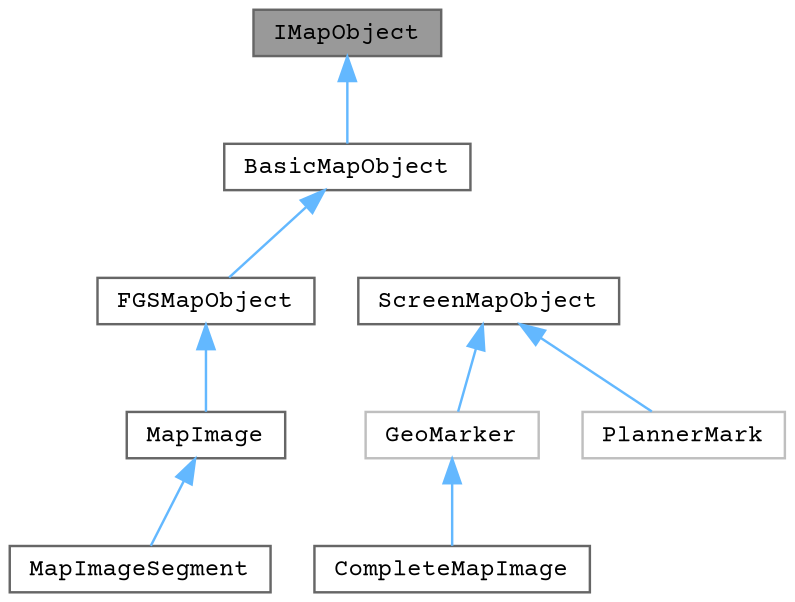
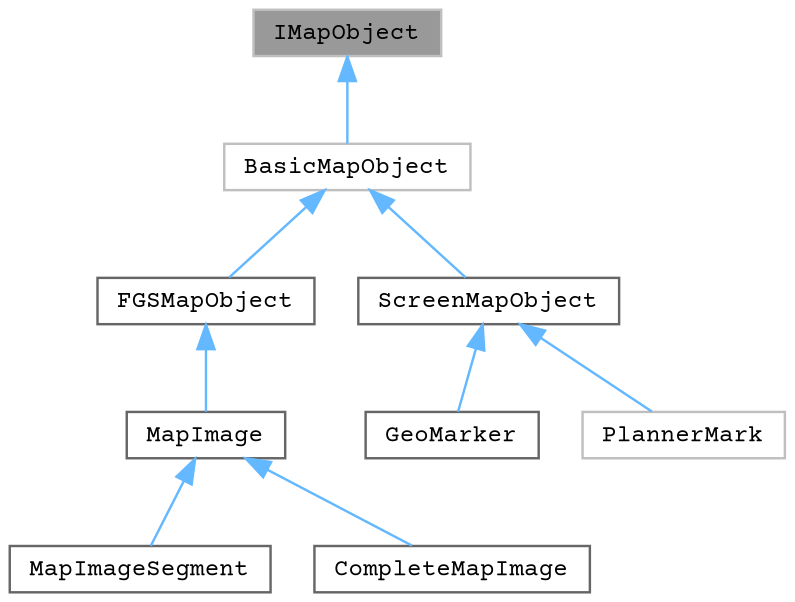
node "IMapObject": color gray40 -> grey75
node "BasicMapObject": color gray40 -> grey75
edge "ScreenMapObject" -> "BasicMapObject": added
node "GeoMarker": color grey75 -> gray40
edge "CompleteMapImage" -> "GeoMarker": now "CompleteMapImage" -> "MapImage"
